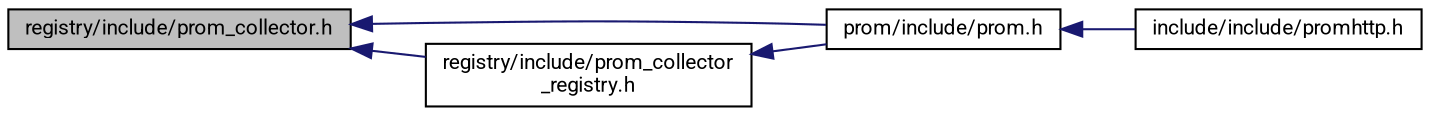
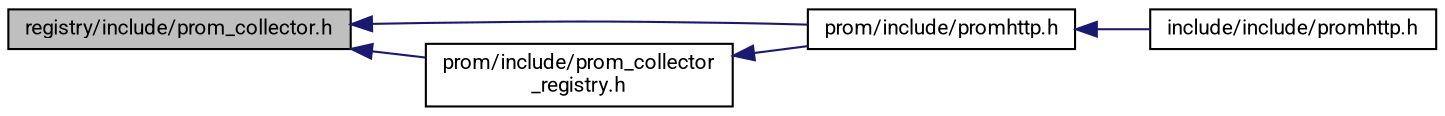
node "prom/include/prom.h": label "prom/include/prom.h" -> "prom/include/promhttp.h"
node "registry/include/prom_collector _registry.h": label "registry/include/prom_collector _registry.h" -> "prom/include/prom_collector _registry.h"
